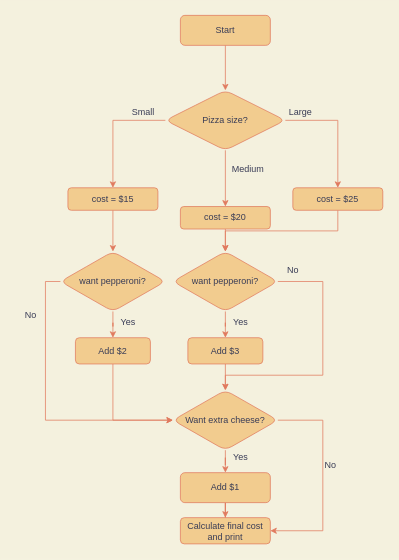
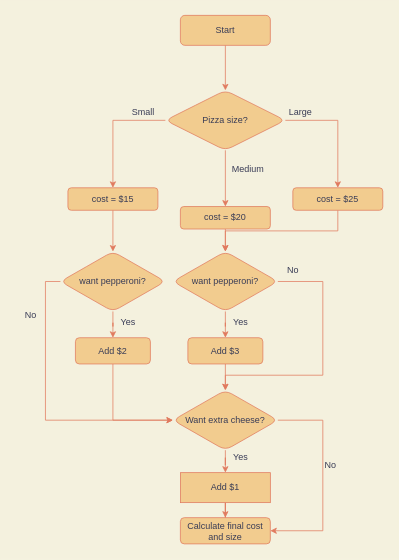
node "Add $1": shape rounded rectangle -> rectangle
node "Calculate final cost and print": label "Calculate final cost and print" -> "Calculate final cost and size"
